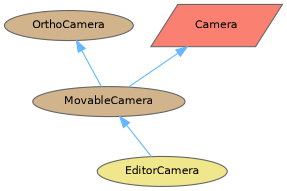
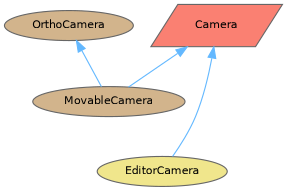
edge "EditorCamera" -> "MovableCamera": now "EditorCamera" -> "Camera"
